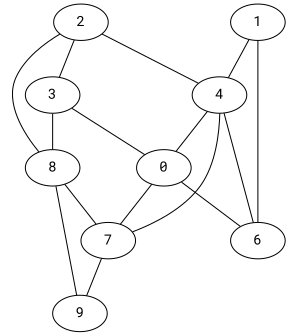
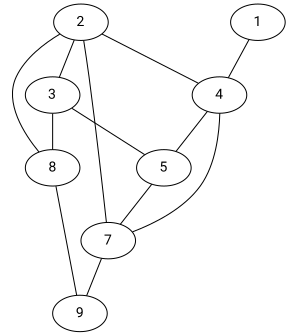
node "0": label "0" -> "5"
edge "8" -- "7": now "2" -- "7"
node "6": removed
